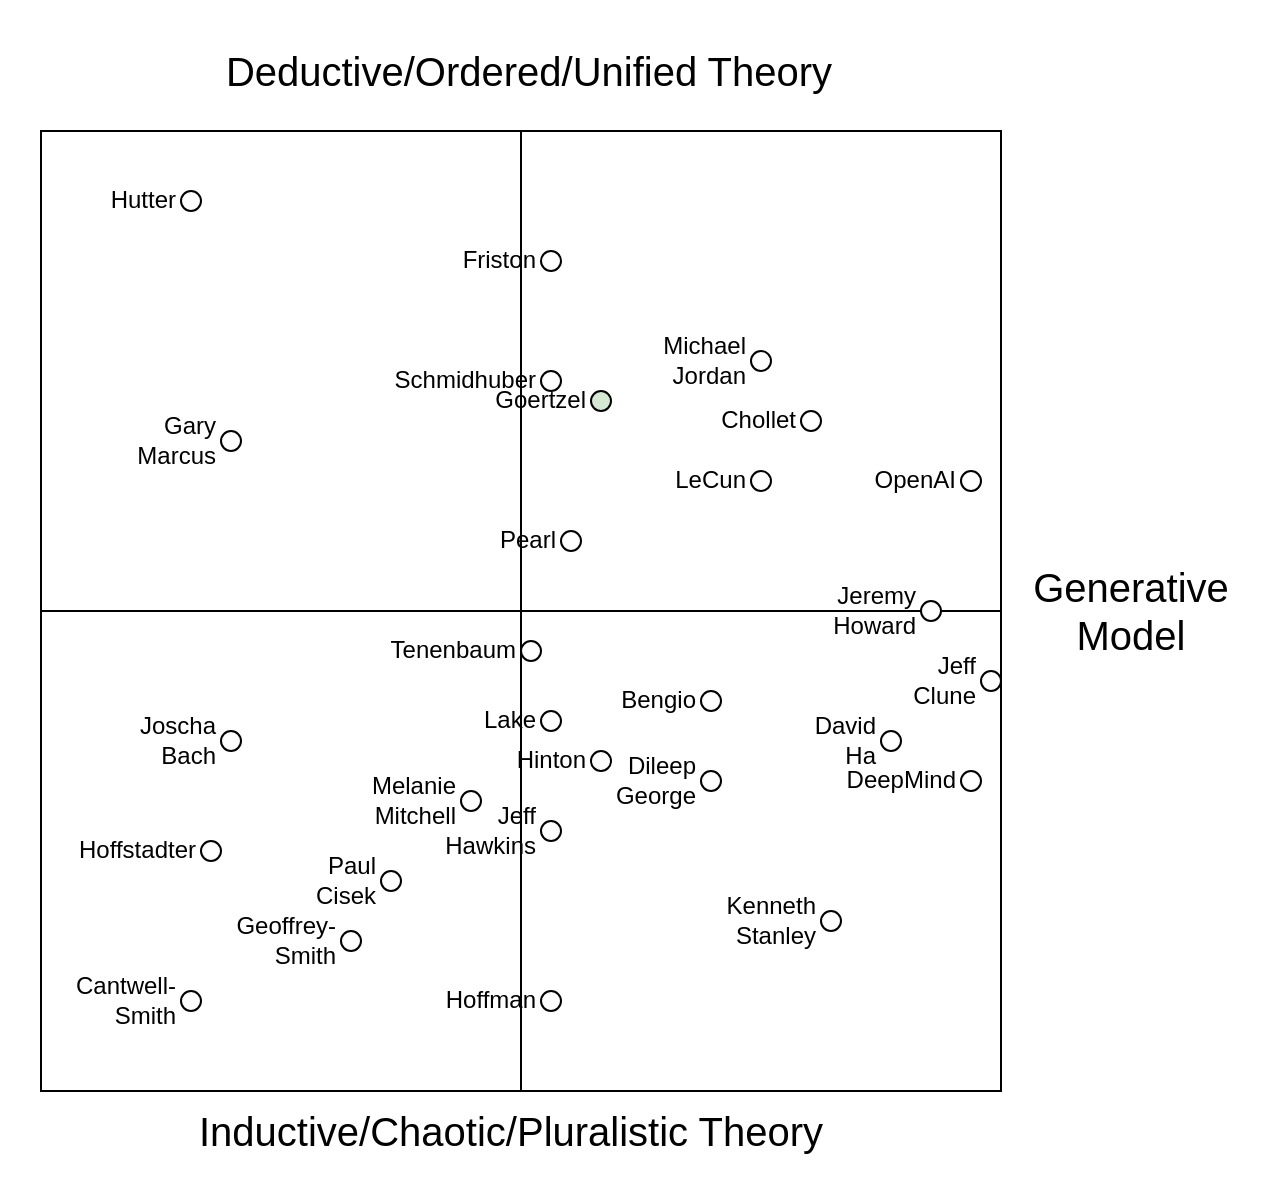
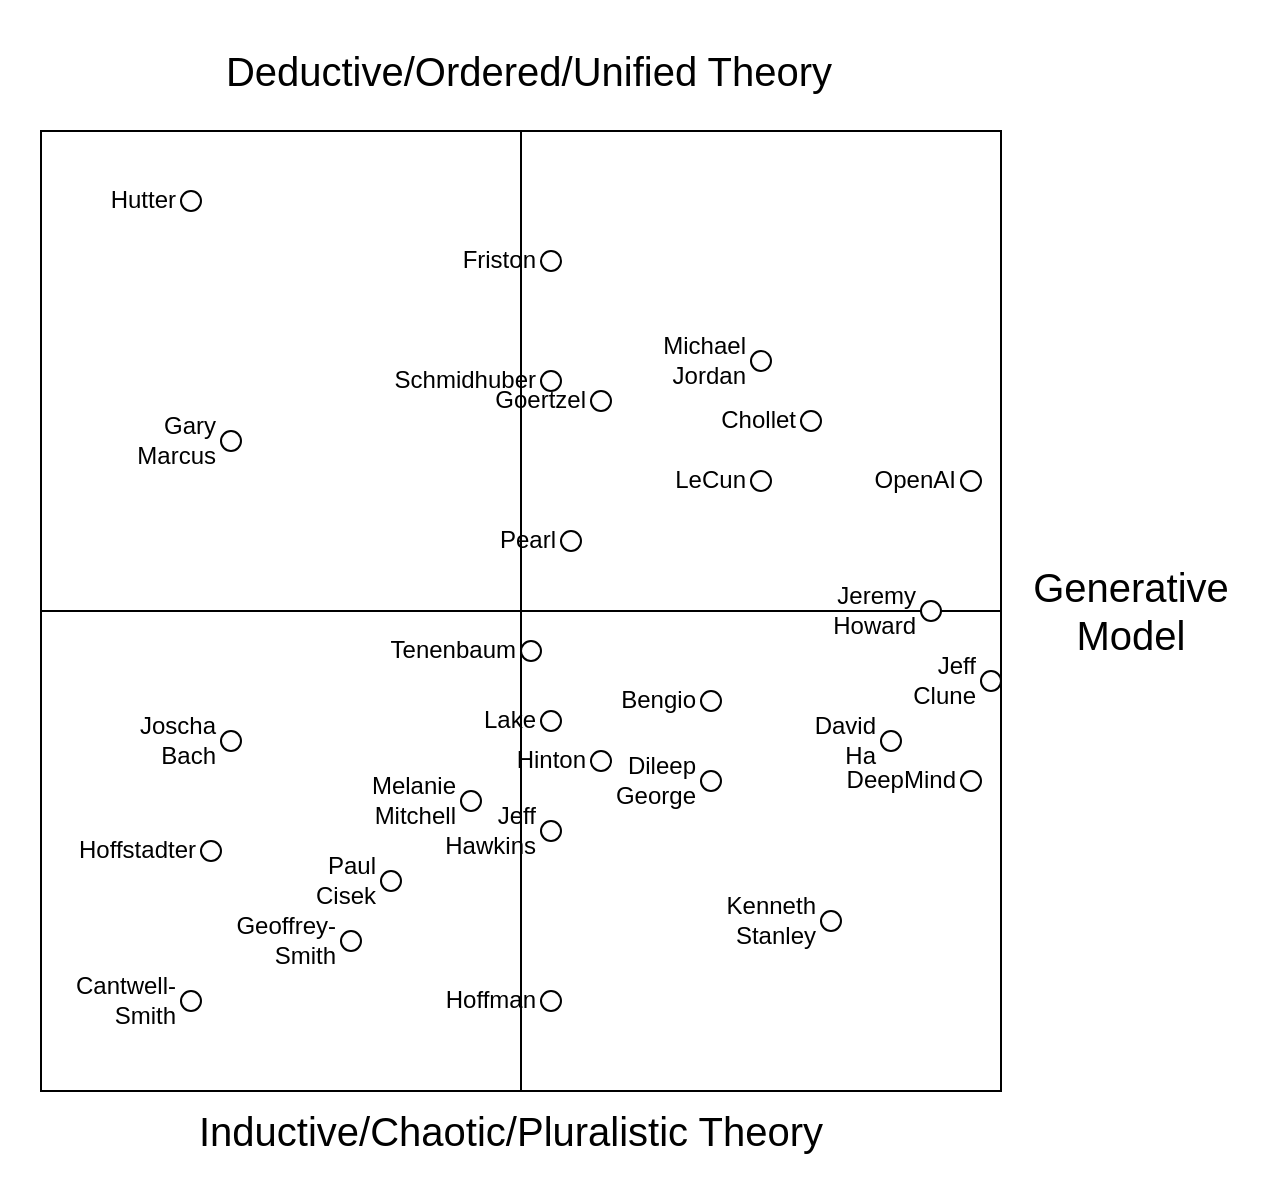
node "Goertzel": fillcolor #d5e8d4 -> #ffffff
